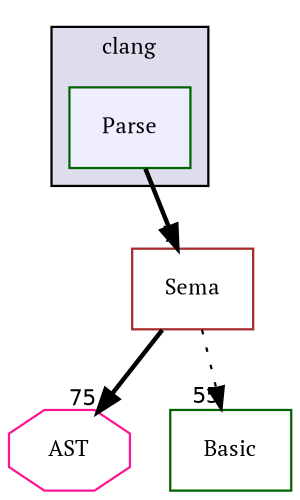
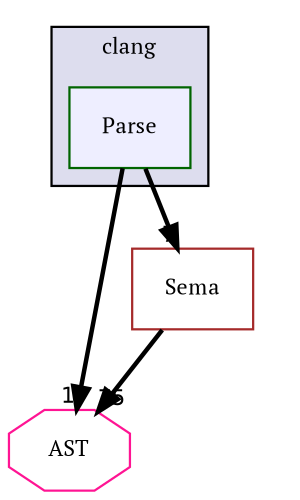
edge "Parse" -> "AST": added
node "Basic": removed
